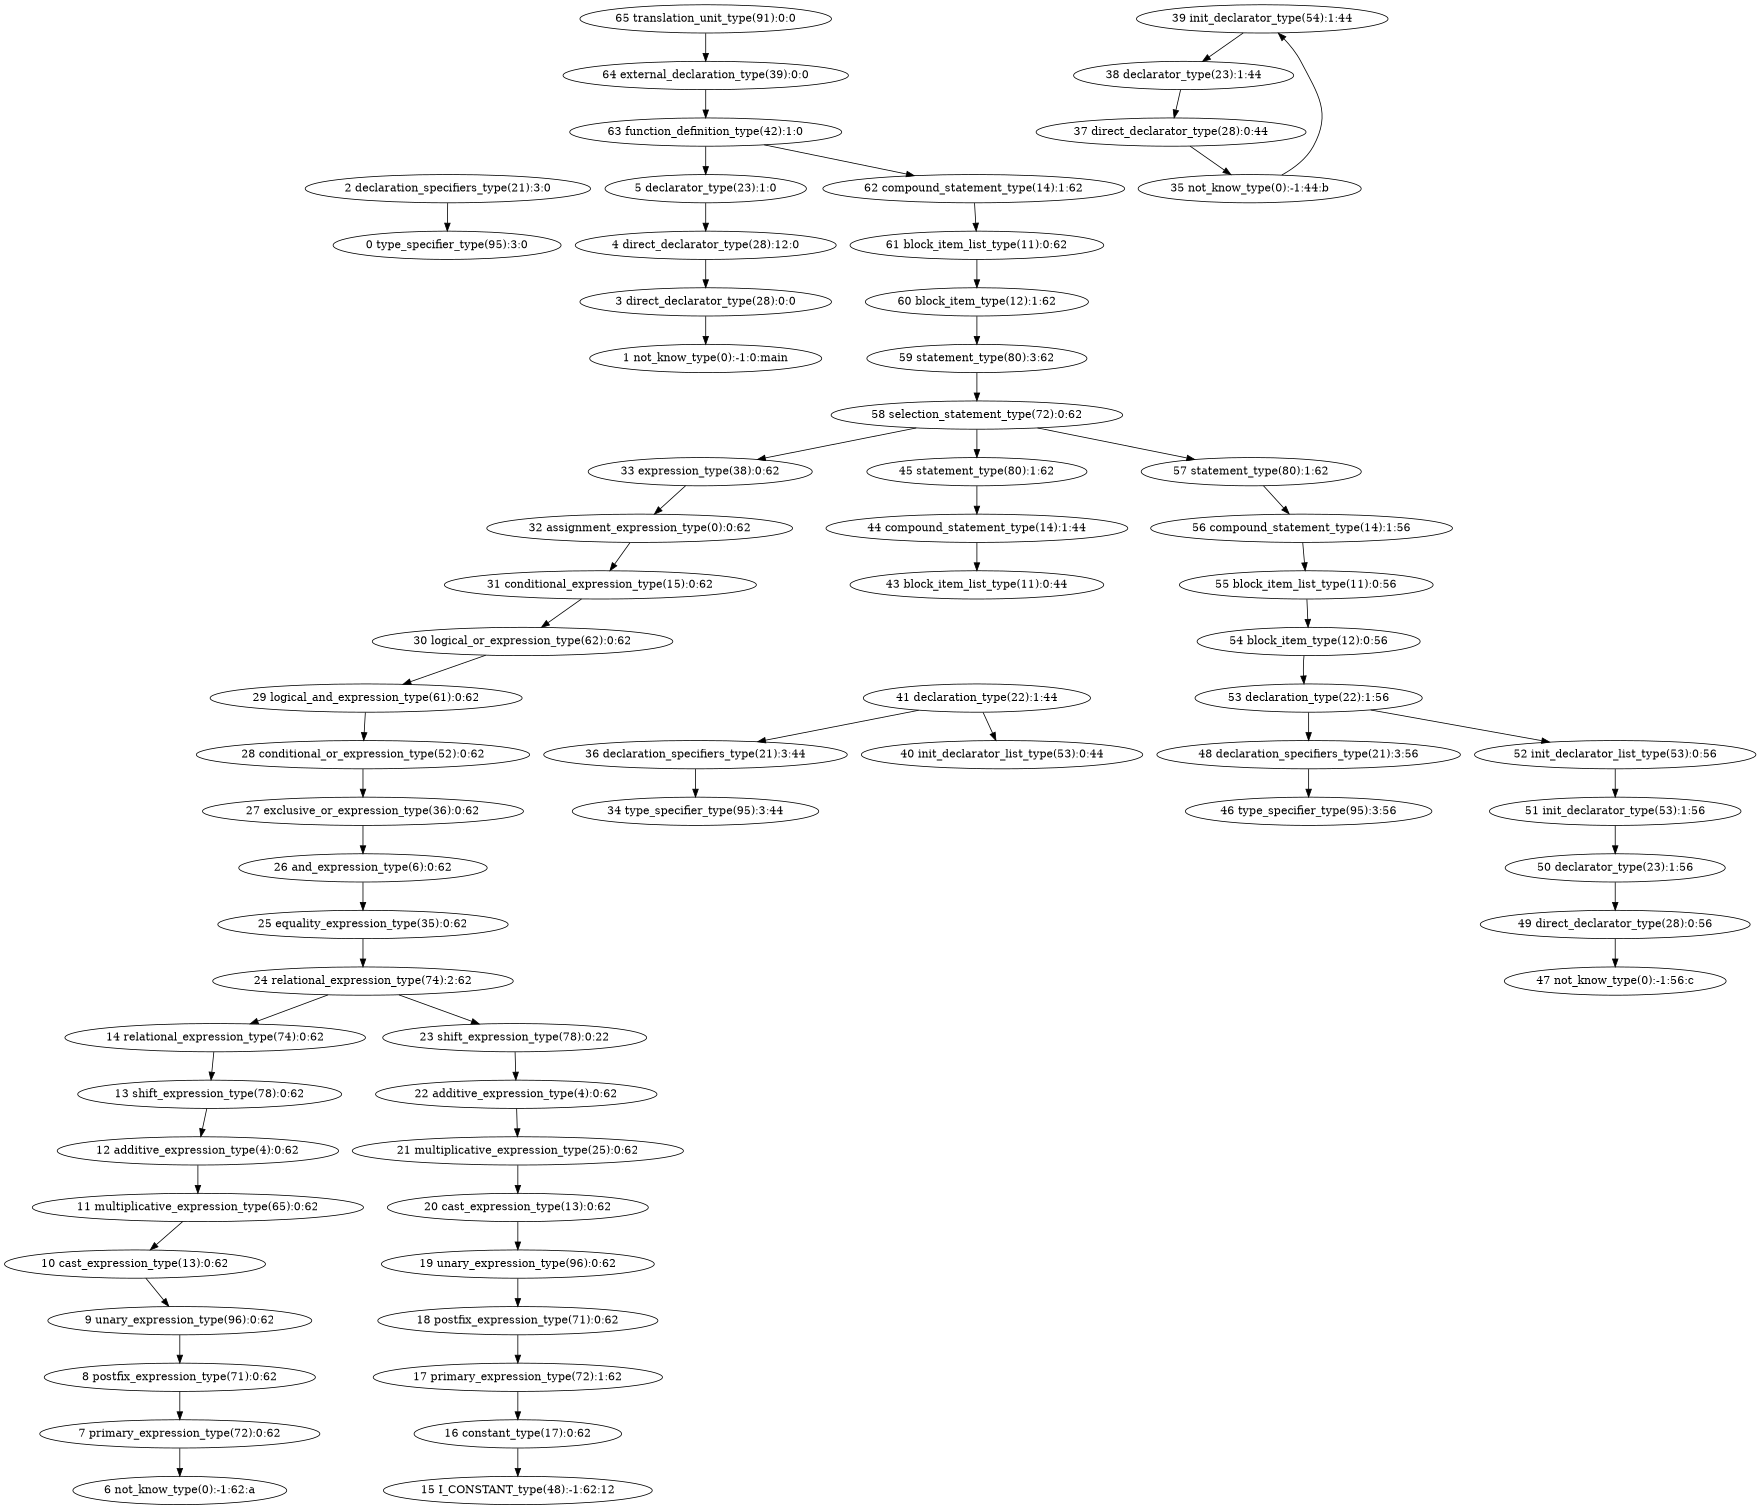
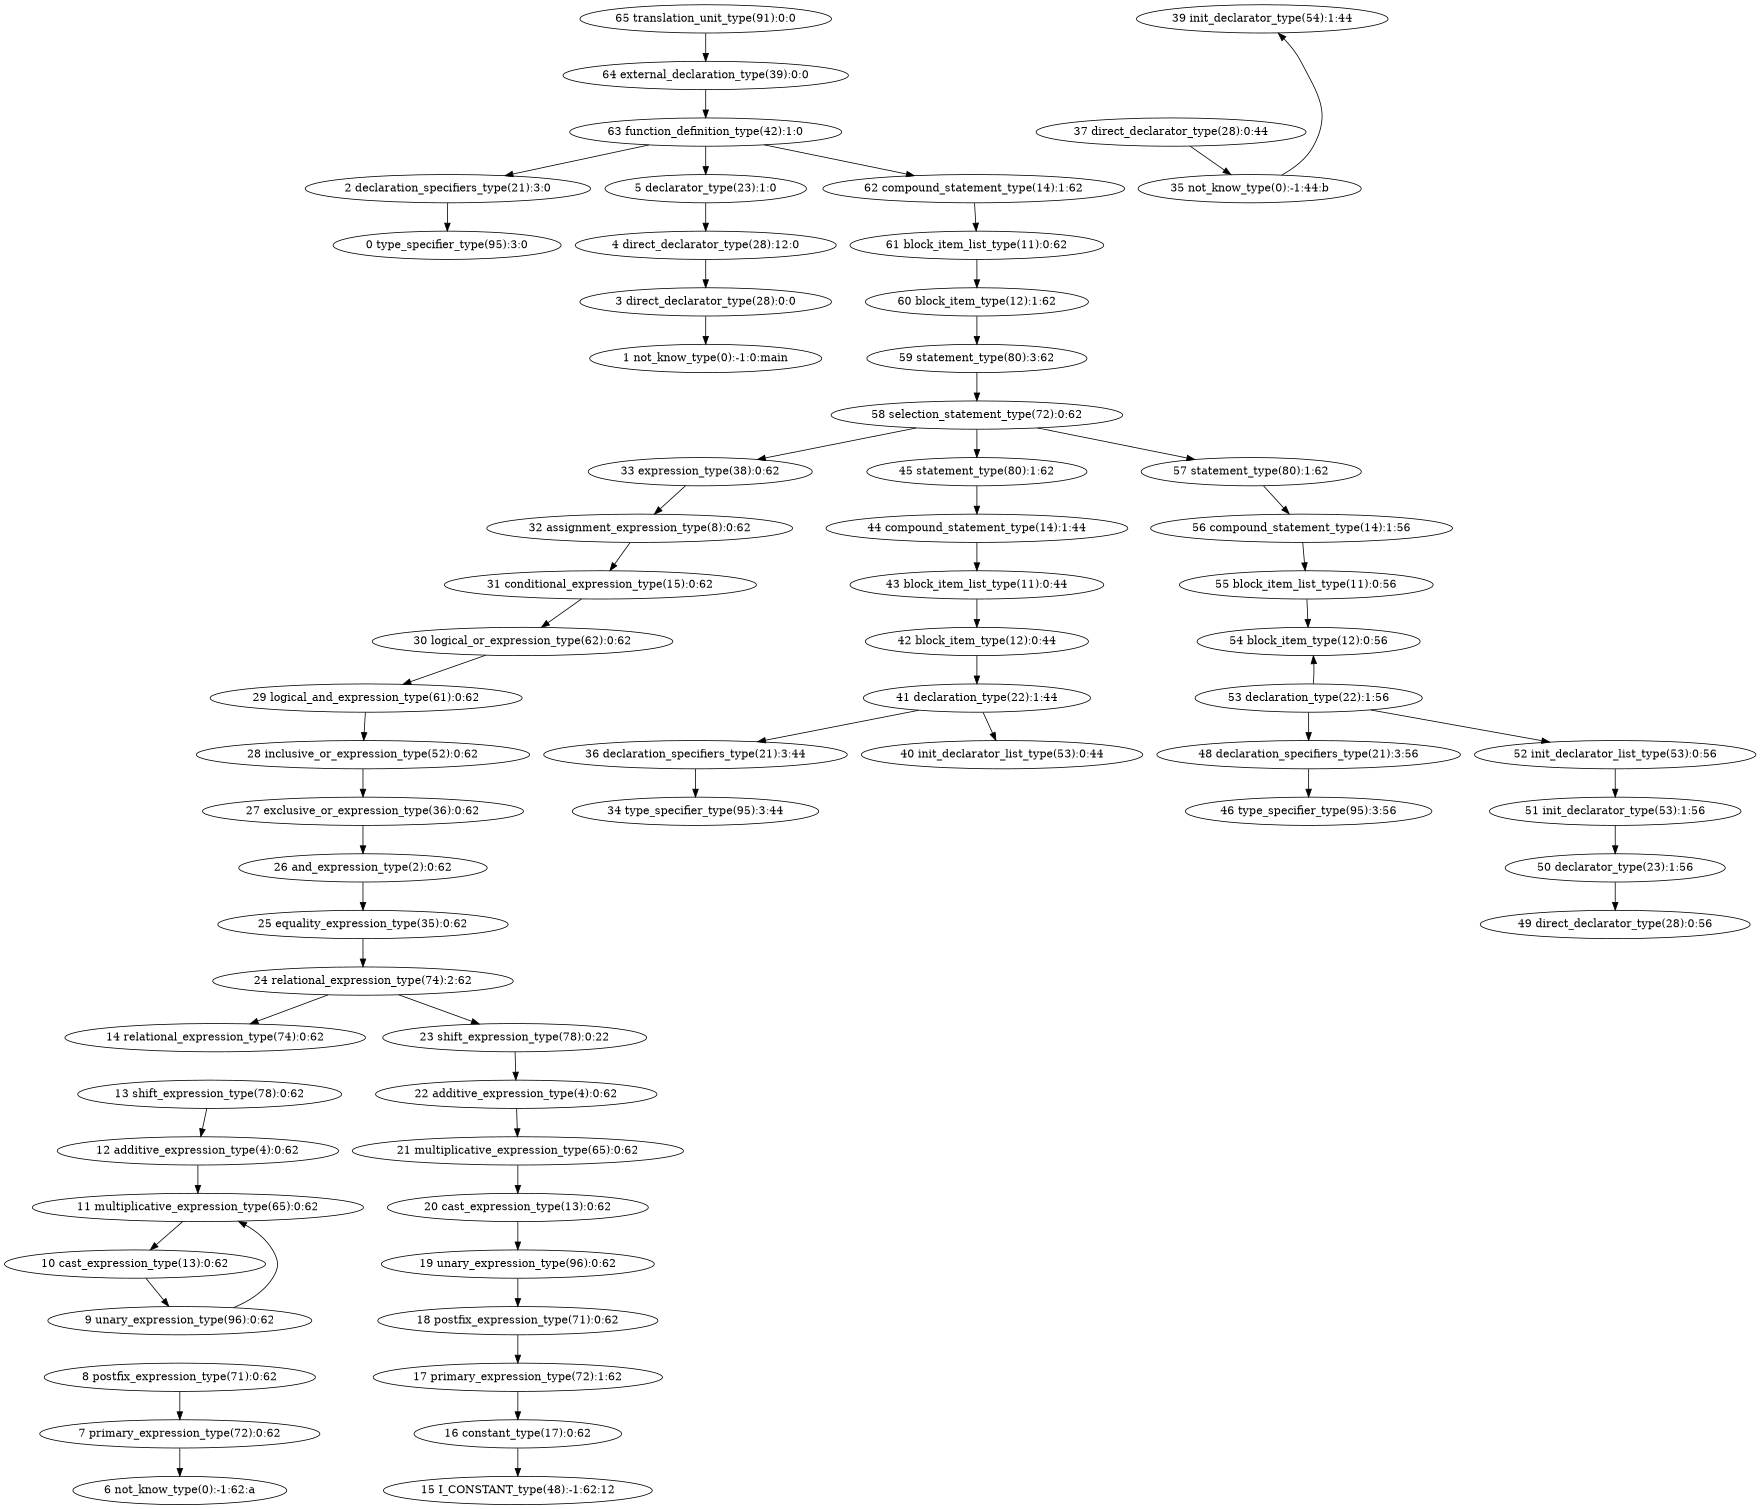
node "38 declarator_type(23):1:44": removed
edge "63 function_definition_type(42):1:0" -> "2 declaration_specifiers_type(21):3:0": added
node "32 assignment_expression_type(0):0:62": label "32 assignment_expression_type(0):0:62" -> "32 assignment_expression_type(8):0:62"
node "42 block_item_type(12):0:44": added
edge "54 block_item_type(12):0:56" -> "53 declaration_type(22):1:56": reversed
node "28 conditional_or_expression_type(52):0:62": label "28 conditional_or_expression_type(52):0:62" -> "28 inclusive_or_expression_type(52):0:62"
node "26 and_expression_type(6):0:62": label "26 and_expression_type(6):0:62" -> "26 and_expression_type(2):0:62"
node "47 not_know_type(0):-1:56:c": removed
edge "14 relational_expression_type(74):0:62" -> "13 shift_expression_type(78):0:62": removed
node "21 multiplicative_expression_type(25):0:62": label "21 multiplicative_expression_type(25):0:62" -> "21 multiplicative_expression_type(65):0:62"
edge "9 unary_expression_type(96):0:62" -> "8 postfix_expression_type(71):0:62": now "9 unary_expression_type(96):0:62" -> "11 multiplicative_expression_type(65):0:62"
